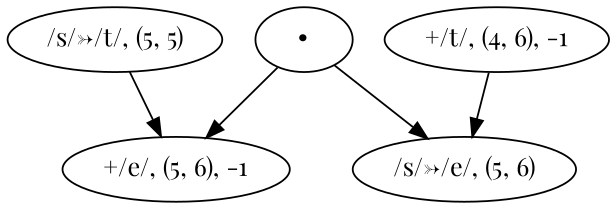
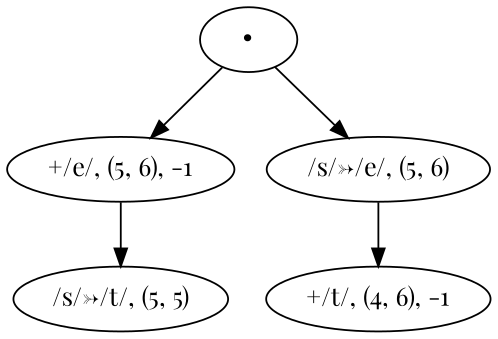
edge "/s/→/t/, (5, 5)" -> "+/e/, (5, 6), -1": reversed
edge "+/t/, (4, 6), -1" -> "/s/→/e/, (5, 6)": reversed
